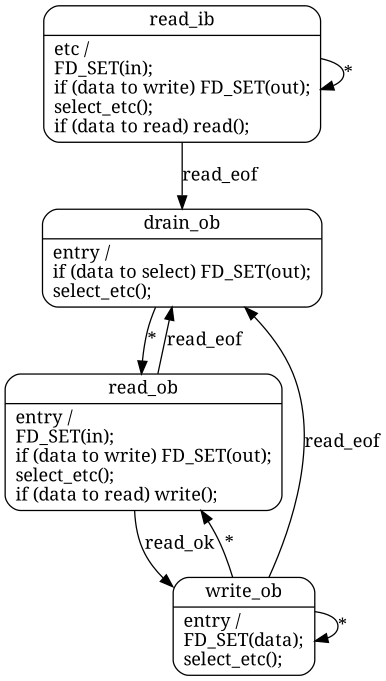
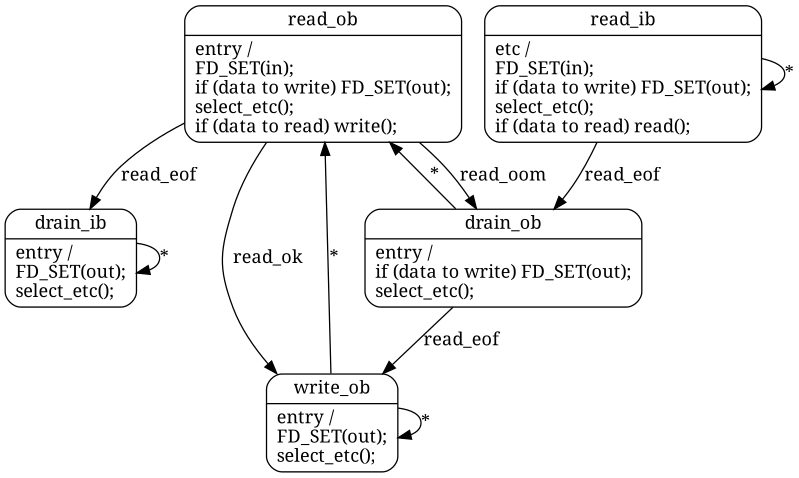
node "drain_ib": added
node "drain_ob": text "if (data to select) FD_SET(out);" -> "if (data to write) FD_SET(out);"
edge "read_ob" -> "drain_ob": label "read_eof" -> "read_oom"
edge "write_ob" -> "drain_ob": reversed
node "write_ob": text "FD_SET(data);" -> "FD_SET(out);"
